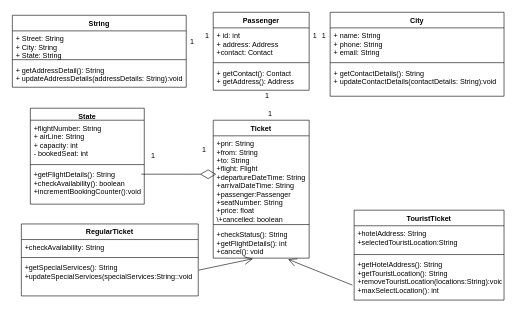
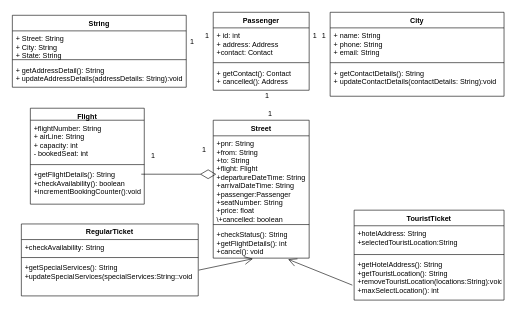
node "+ getContact(): Contact + getAddress(): Address": label "+ getContact(): Contact + getAddress(): Address" -> "+ getContact(): Contact + cancelled(): Address"
node "State": label "State" -> "Flight"
node "Ticket": label "Ticket" -> "Street"
